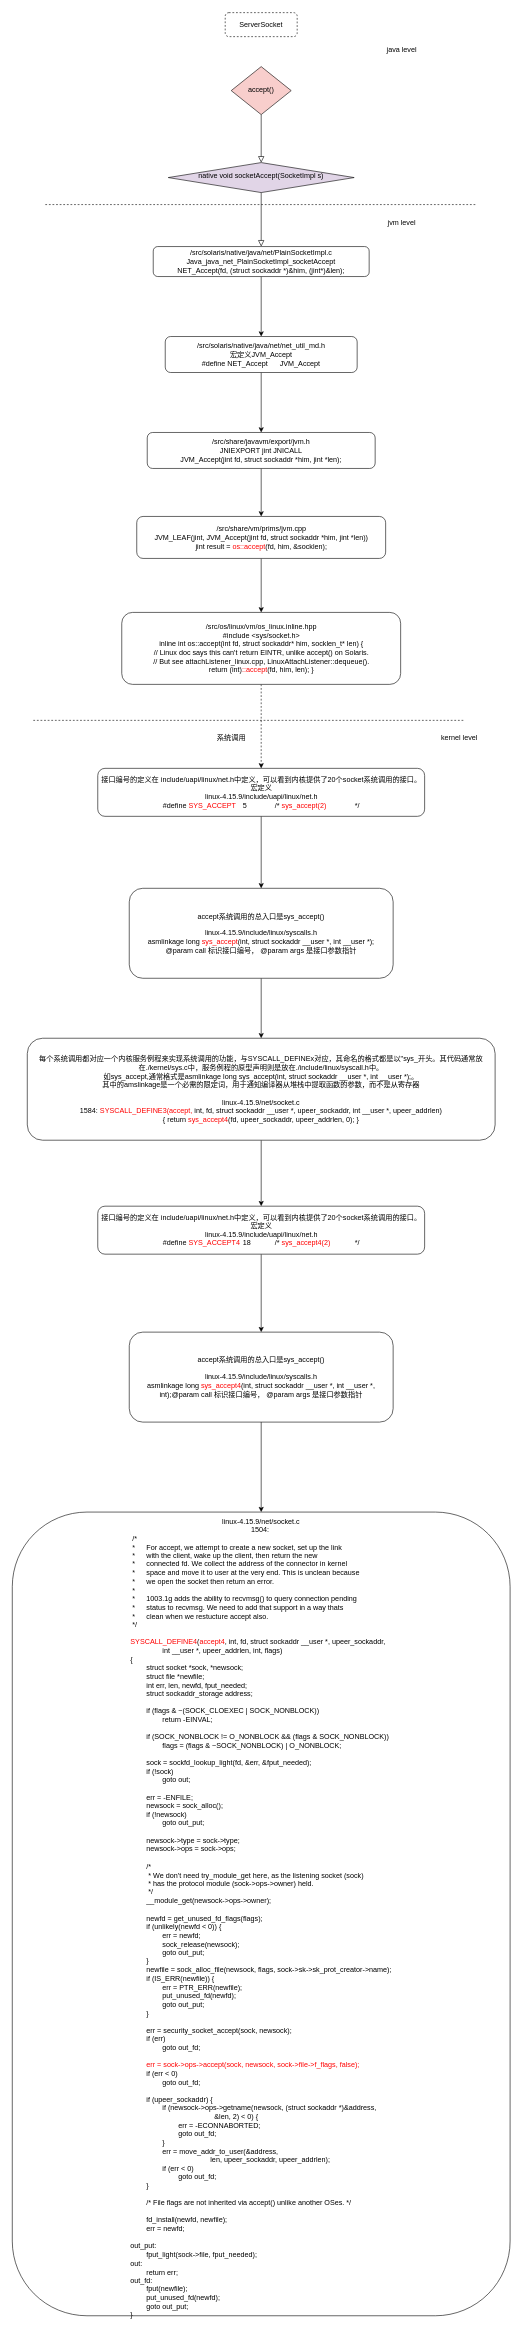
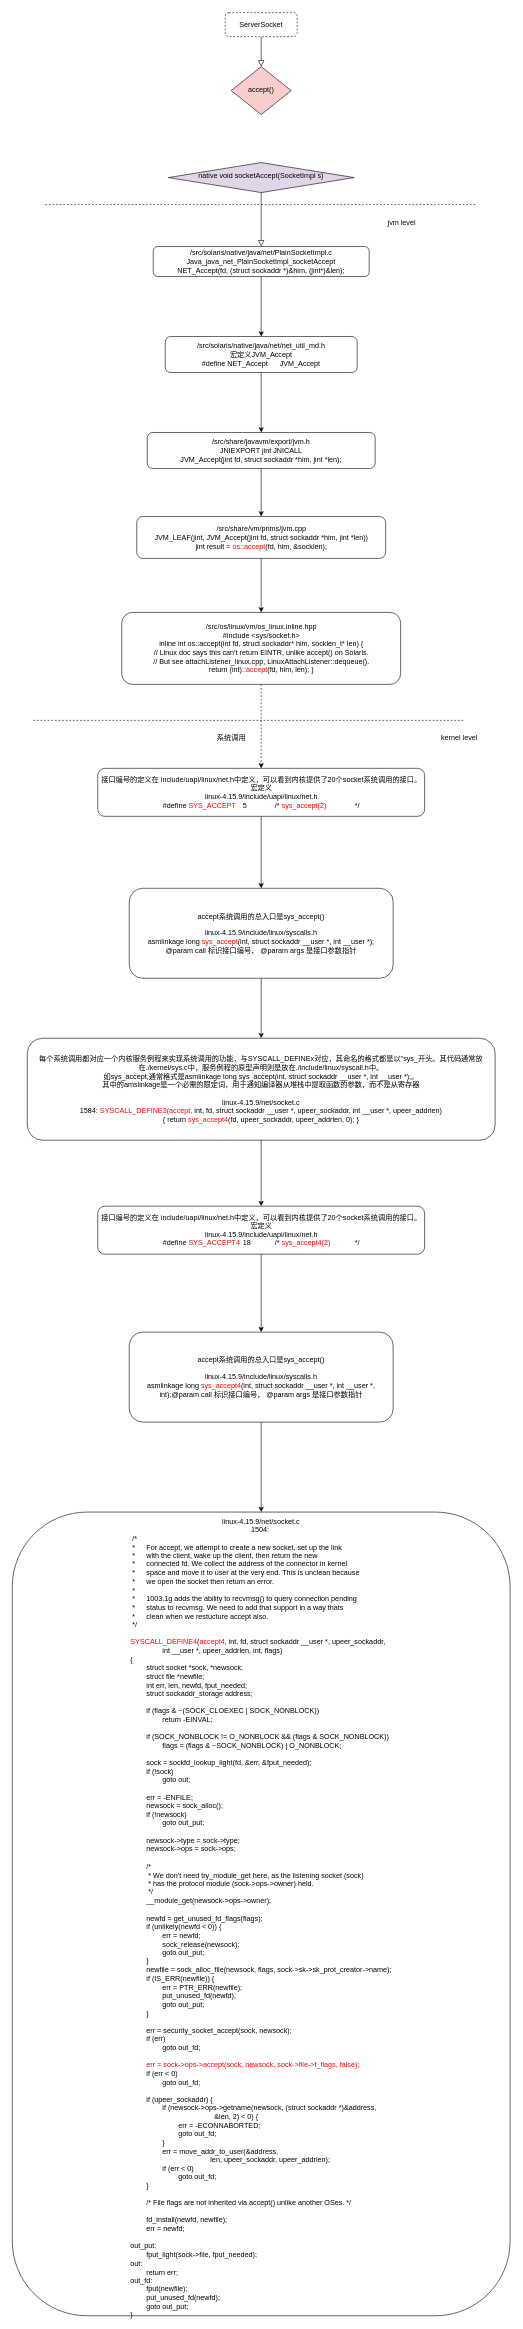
edge "ServerSocket" -> "accept()": added
node "java level": removed
edge "accept()" -> "native void socketAccept(SocketImpl s)": removed
